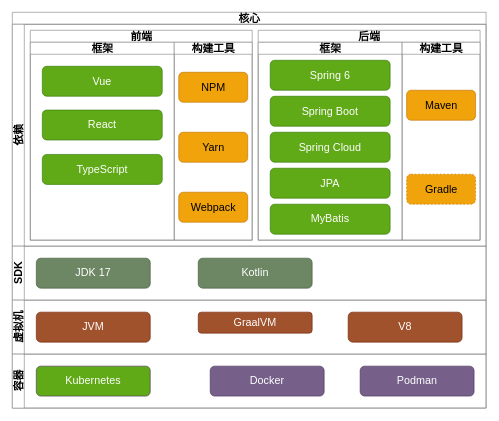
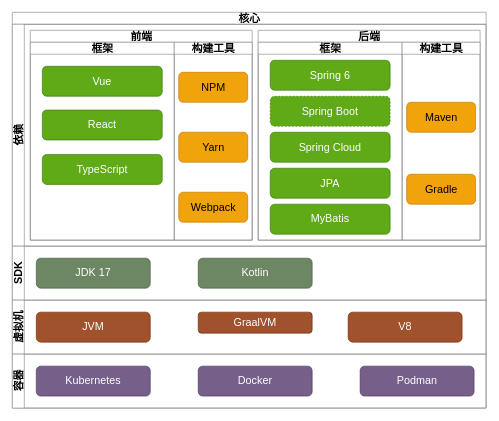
node "Maven": moved (441, 105) -> (441, 117)
node "Spring Boot": style solid -> dashed
node "Gradle": style dashed -> solid
node "Kubernetes": fillcolor #60a917 -> #76608a
node "Docker": moved (267, 381) -> (255, 381)
